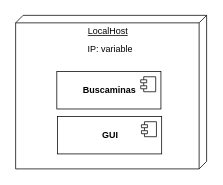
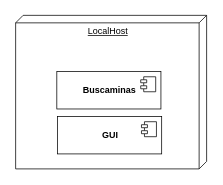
node "IP: variable": removed
